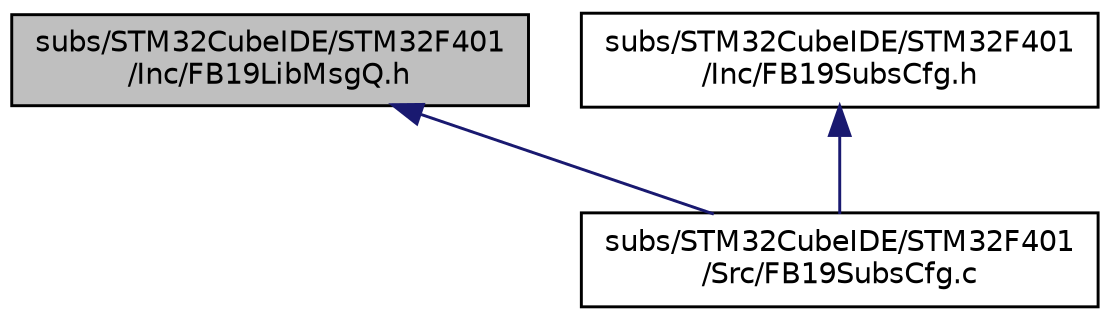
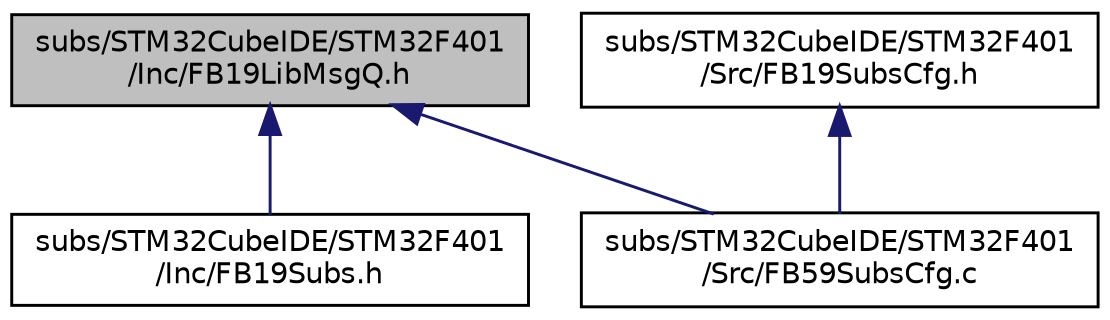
node "subs/STM32CubeIDE/STM32F401 /Inc/FB19SubsCfg.h": label "subs/STM32CubeIDE/STM32F401 /Inc/FB19SubsCfg.h" -> "subs/STM32CubeIDE/STM32F401 /Src/FB19SubsCfg.h"
node "subs/STM32CubeIDE/STM32F401 /Inc/FB19Subs.h": added
node "subs/STM32CubeIDE/STM32F401 /Src/FB19SubsCfg.c": label "subs/STM32CubeIDE/STM32F401 /Src/FB19SubsCfg.c" -> "subs/STM32CubeIDE/STM32F401 /Src/FB59SubsCfg.c"
